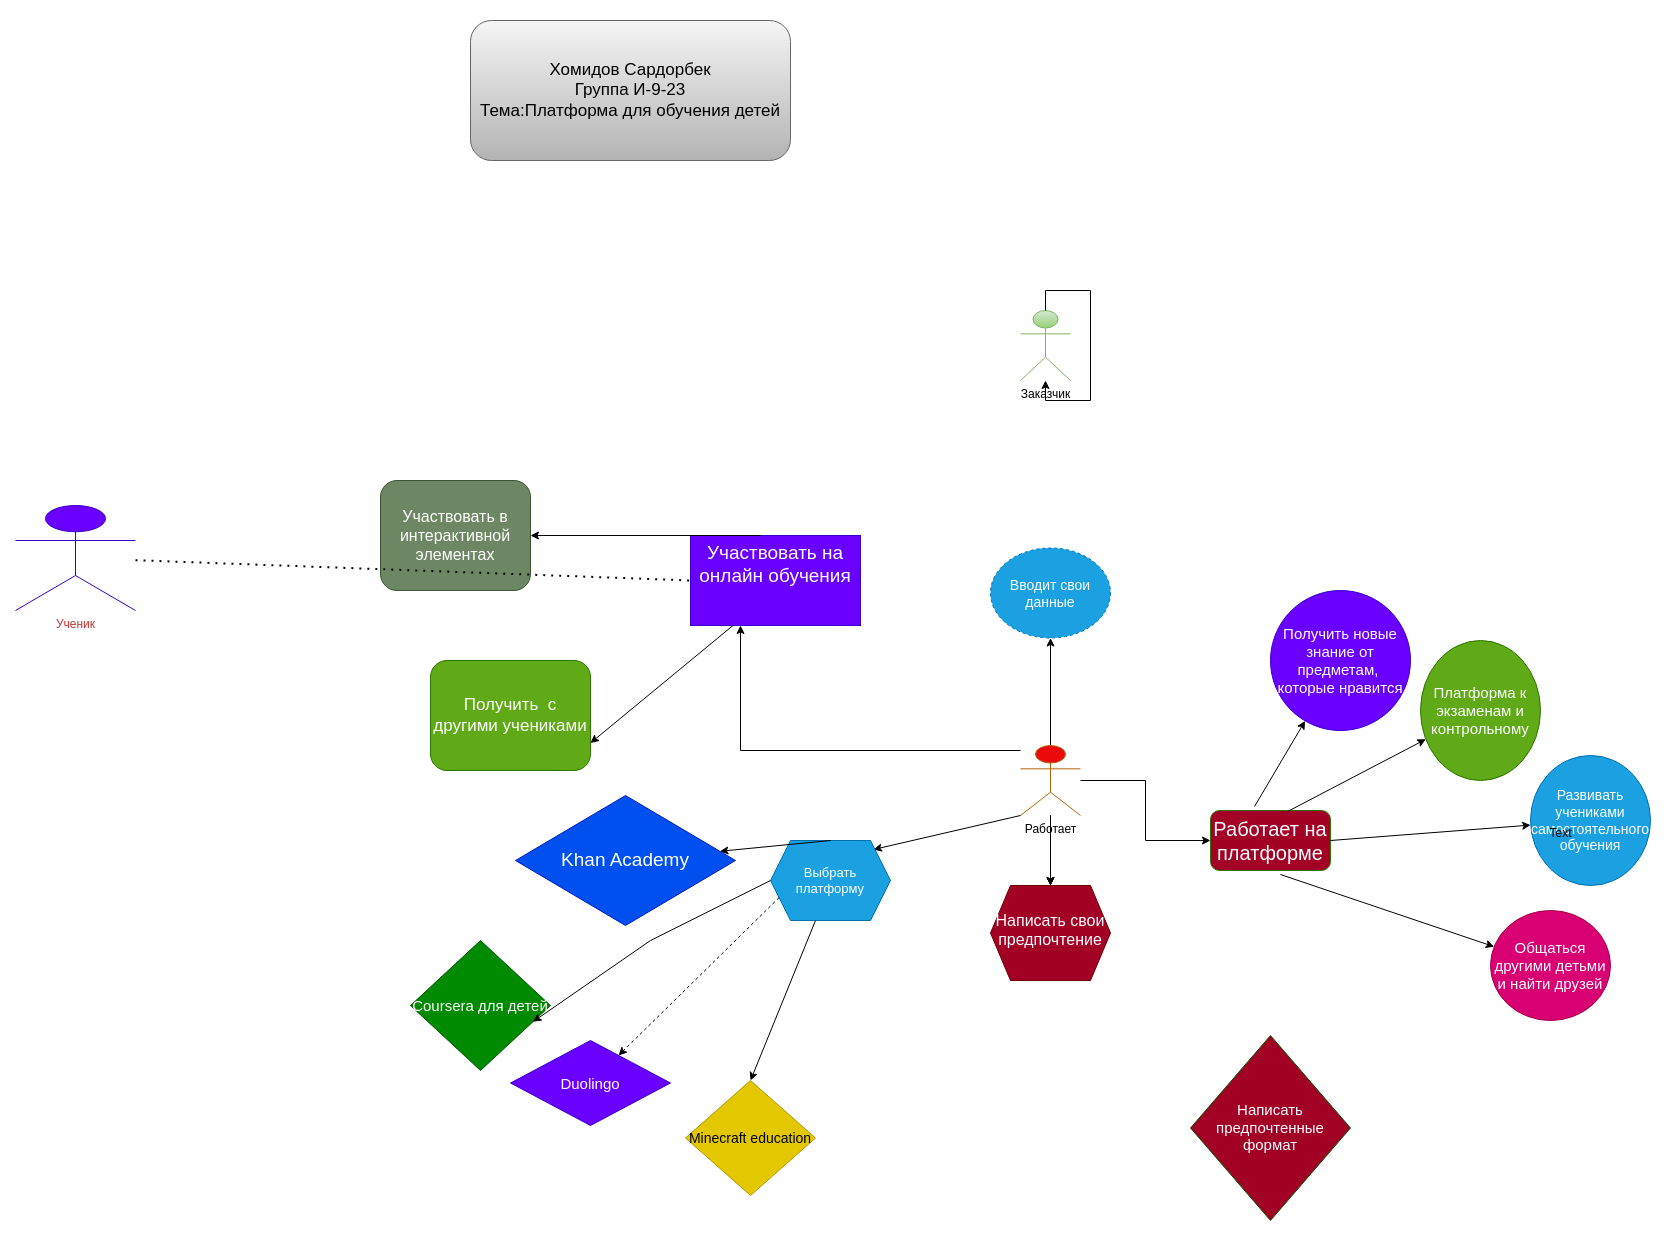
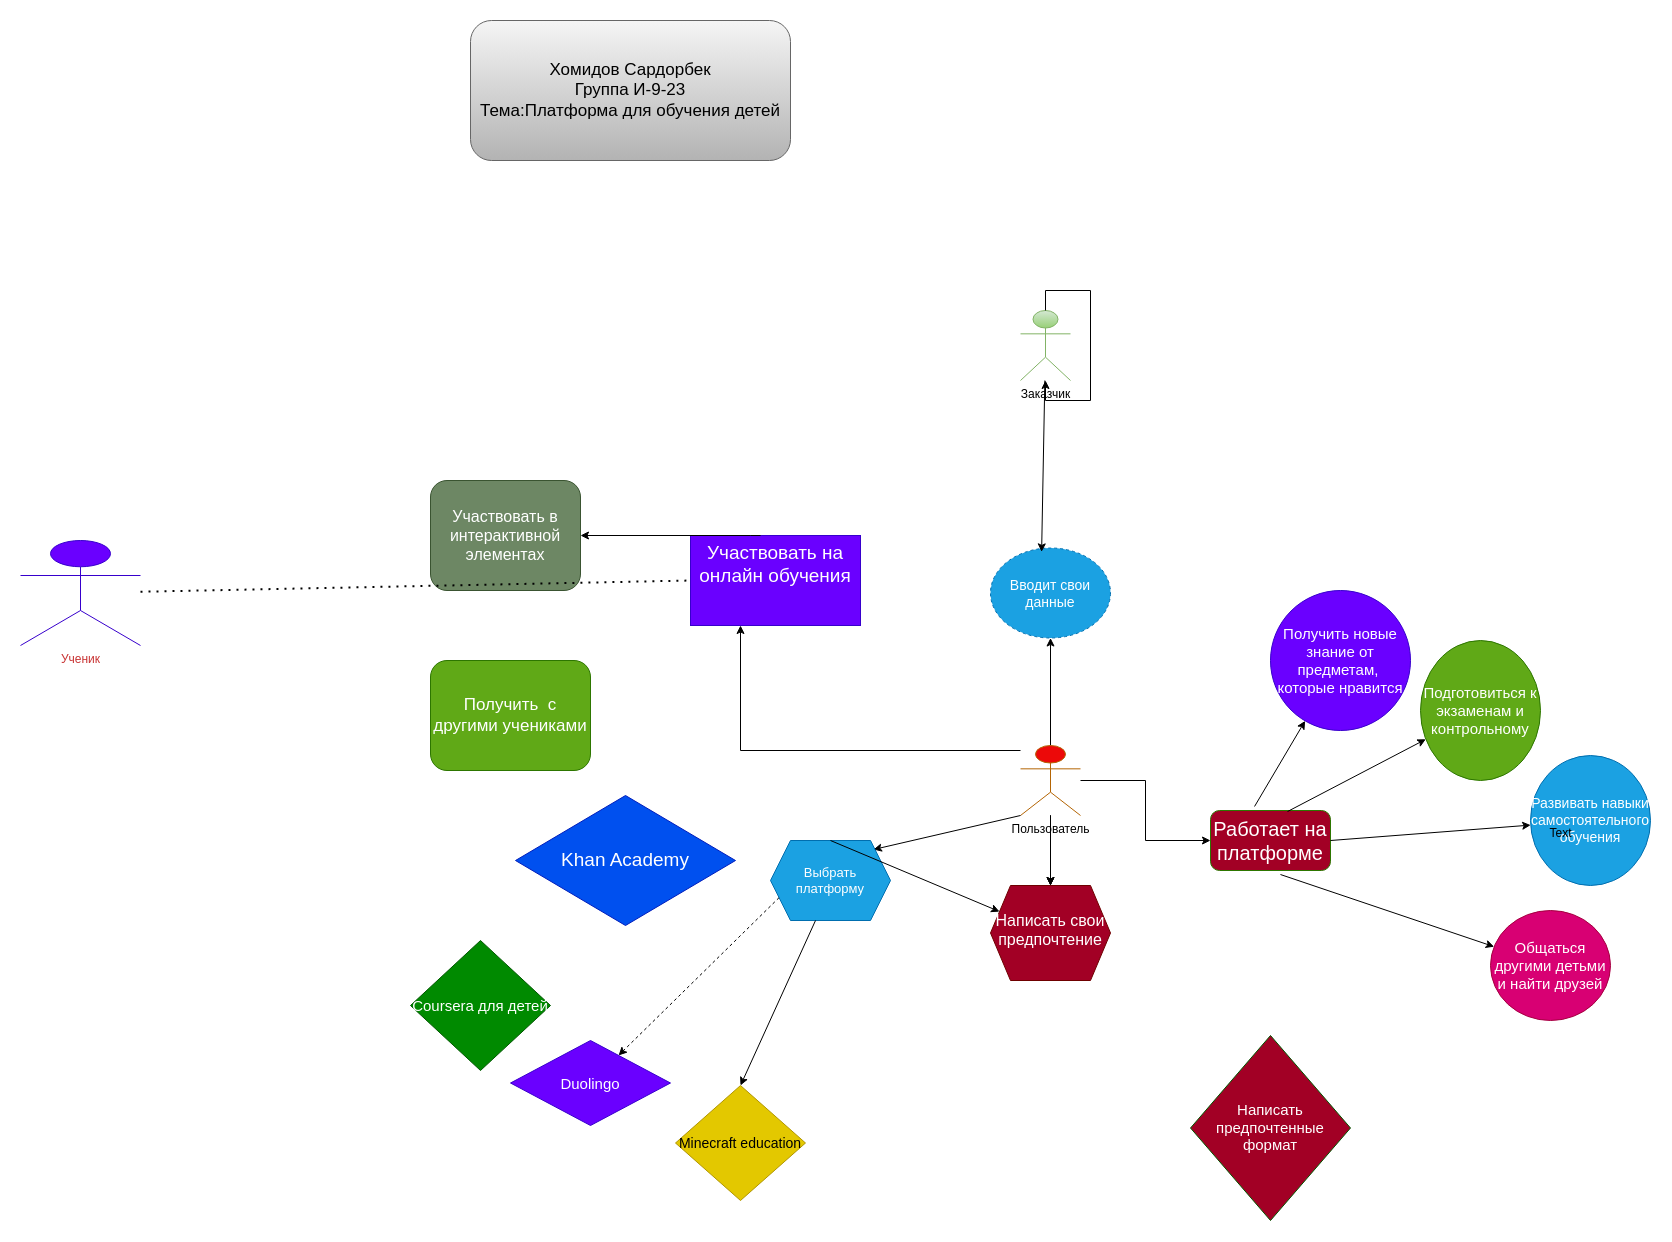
edge "Заказчик" -> "Вводит свои данные": added
node "Участвовать в интерактивной элементах": moved (456, 536) -> (506, 536)
node "Ученик": moved (76, 558) -> (81, 593)
edge "Участвовать на онлайн обучения" -> "Получить с другими учениками": removed
node "Платформа к экзаменам и контрольному": label "Платформа к экзаменам и контрольному" -> "Подготовиться к экзаменам и контрольному"
node "Развивать учениками самостоятельного обучения": label "Развивать учениками самостоятельного обучения" -> "Развивать навыки самостоятельного обучения"
node "Работает": label "Работает" -> "Пользователь"
edge "Выбрать платформу" -> "Khan Academy": now "Выбрать платформу" -> "Написать свои предпочтение"
edge "Выбрать платформу" -> "Coursera для детей": removed
node "Minecraft education": moved (751, 1138) -> (741, 1143)
